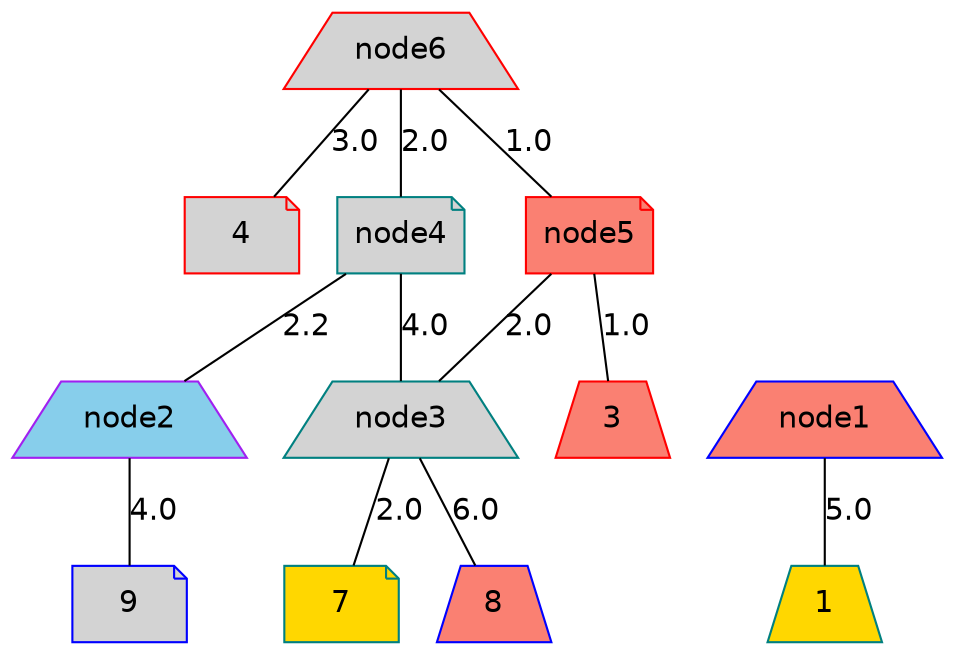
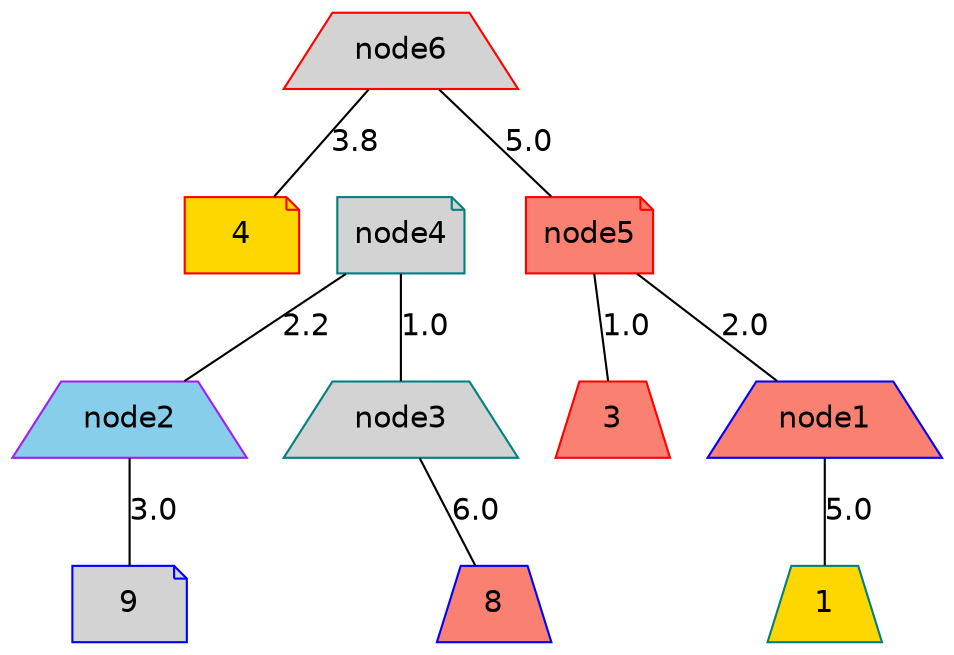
edge "node6" -- "4": label "3.0" -> "3.8"
edge "node6" -- "node4": removed, label "2.0"
edge "node6" -- "node5": label "1.0" -> "5.0"
node "4": fillcolor lightgrey -> gold
edge "node4" -- "node3": label "4.0" -> "1.0"
edge "node5" -- "node3": now "node5" -- "node1"
edge "node2" -- "9": label "4.0" -> "3.0"
node "7": removed
